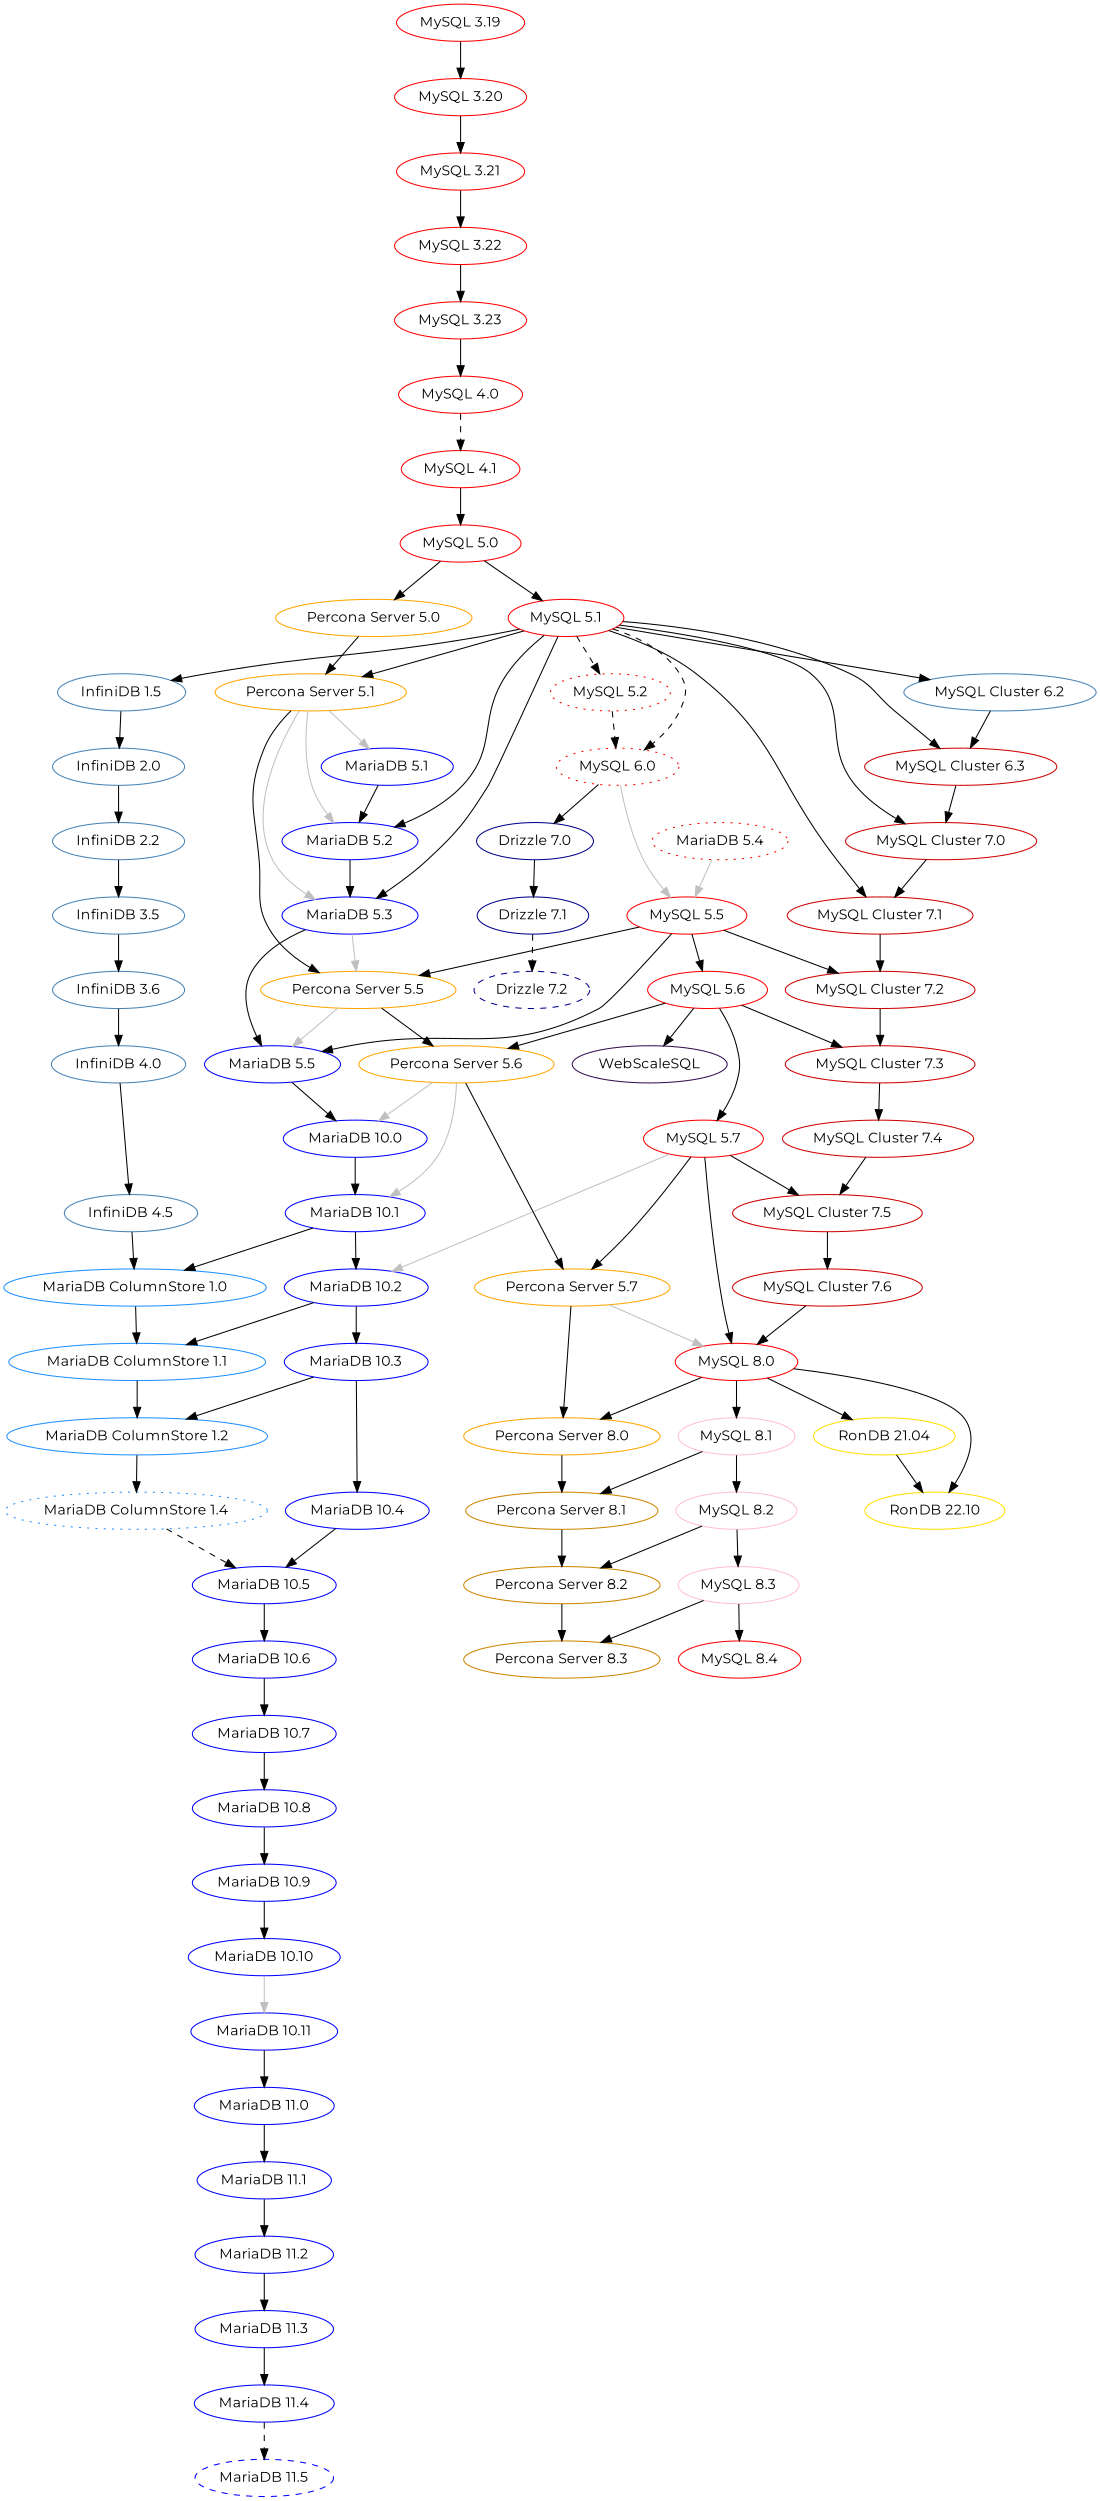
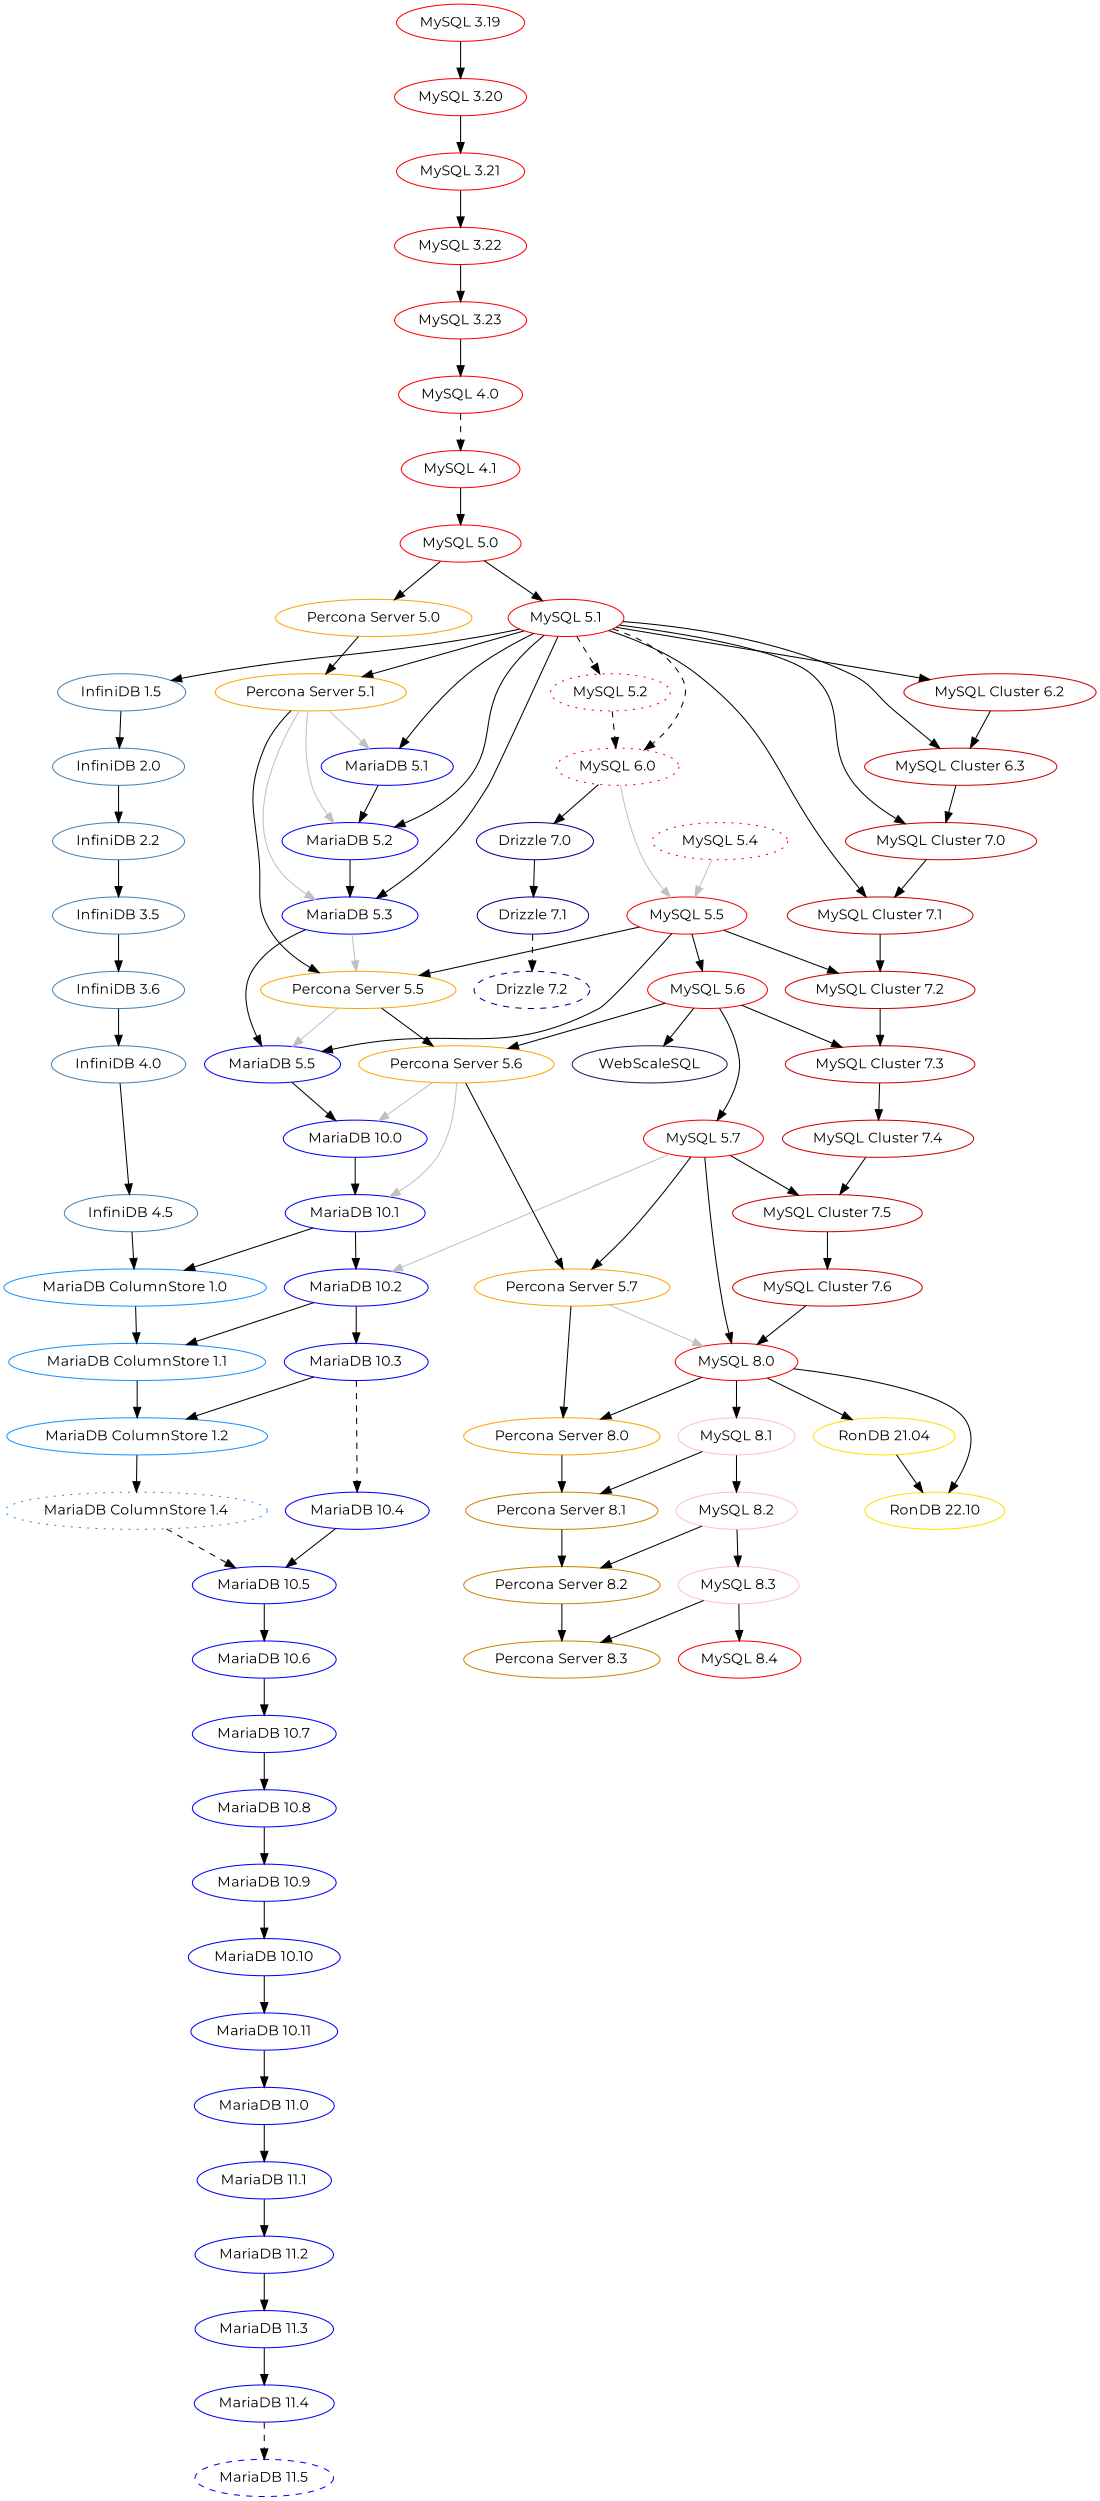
edge "MySQL 5.1" -> "MariaDB 5.1": added
node "MySQL Cluster 6.2": color steelblue -> red3
node "MariaDB 5.4": label "MariaDB 5.4" -> "MySQL 5.4"
edge "MariaDB 10.3" -> "MariaDB 10.4": style solid -> dashed
edge "MariaDB 10.10" -> "MariaDB 10.11": color grey -> black
